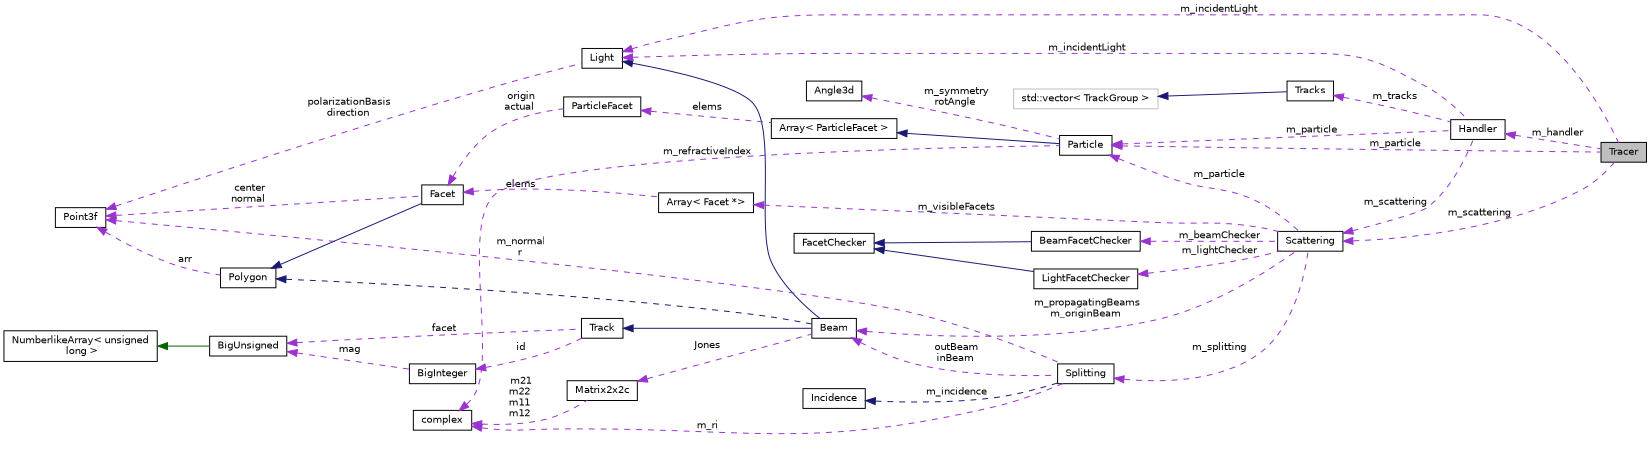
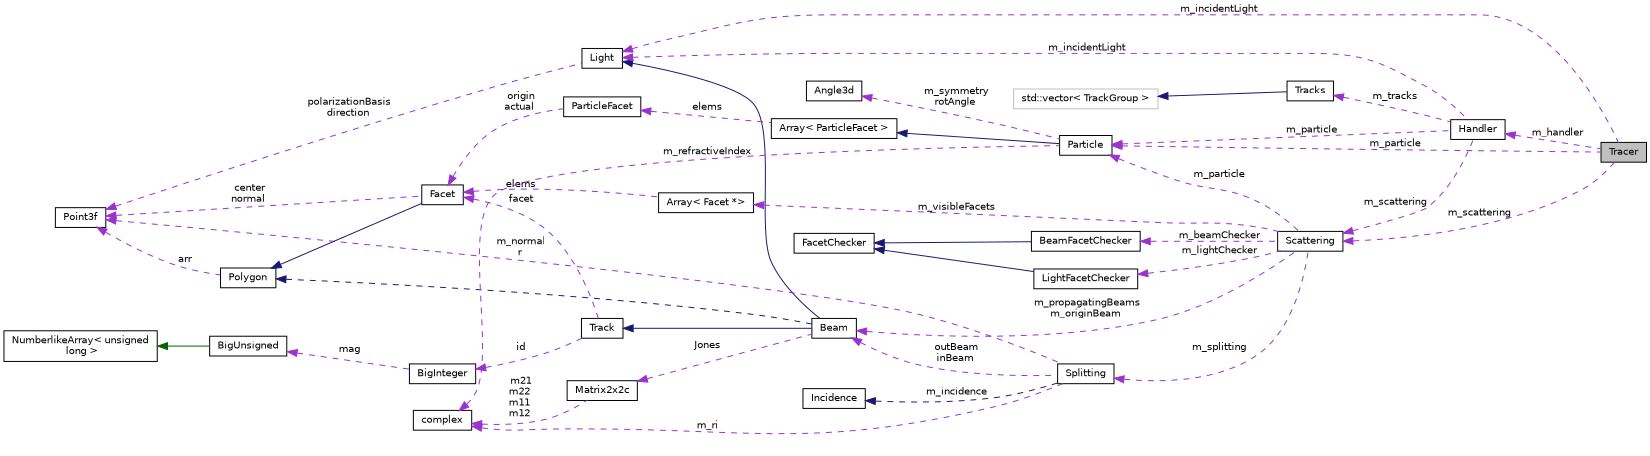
edge "Track" -> "BigUnsigned": now "Track" -> "Facet"
